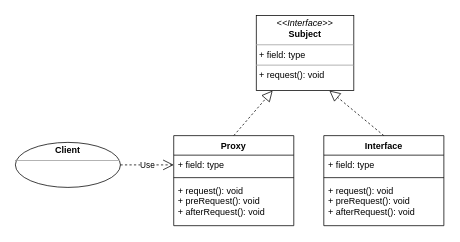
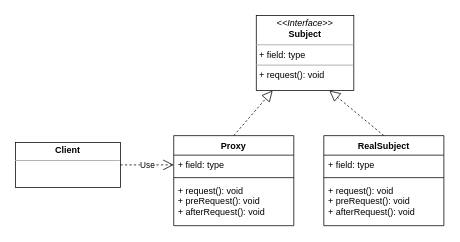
node "Interface": label "Interface" -> "RealSubject"
node "Client": shape ellipse -> rectangle
